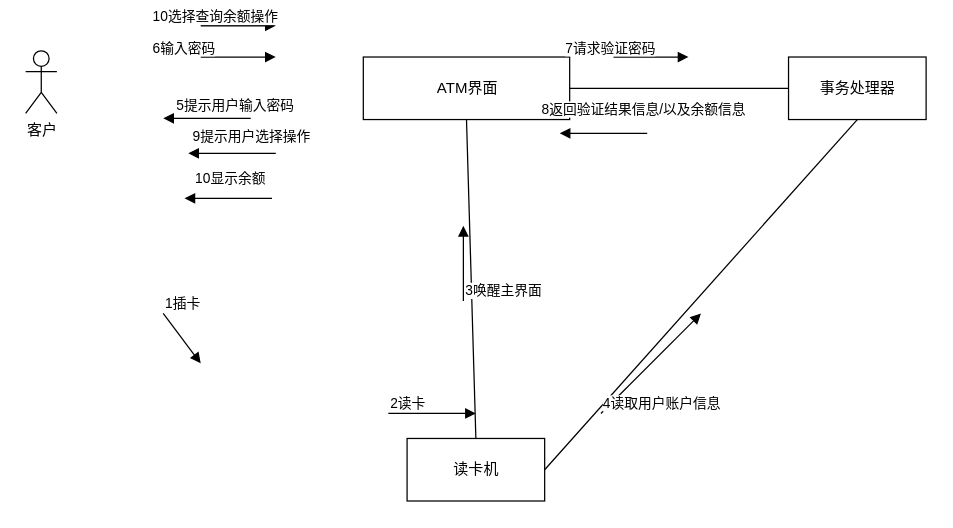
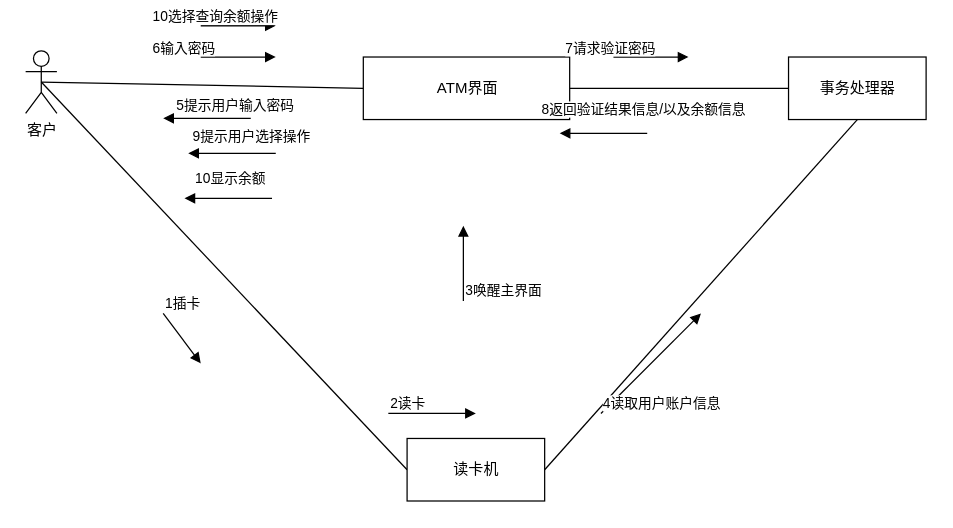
edge "客户" -- "ATM界面": added
edge "ATM界面" -- "读卡机": removed
edge "客户" -- "读卡机": added
